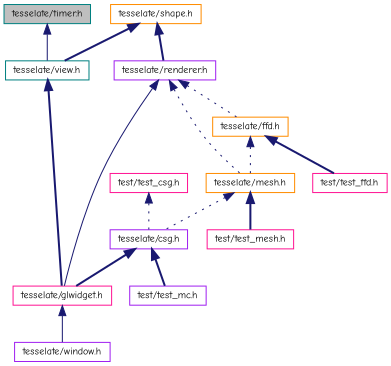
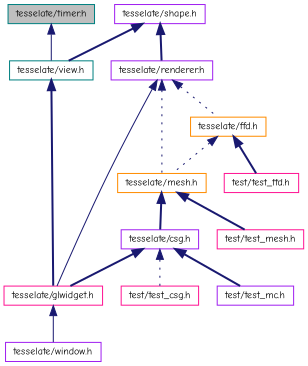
node "tesselate/shape.h": color darkorange -> purple
edge "tesselate/csg.h" -> "tesselate/mesh.h": style dotted -> bold
edge "tesselate/csg.h" -> "test/test_csg.h": reversed
